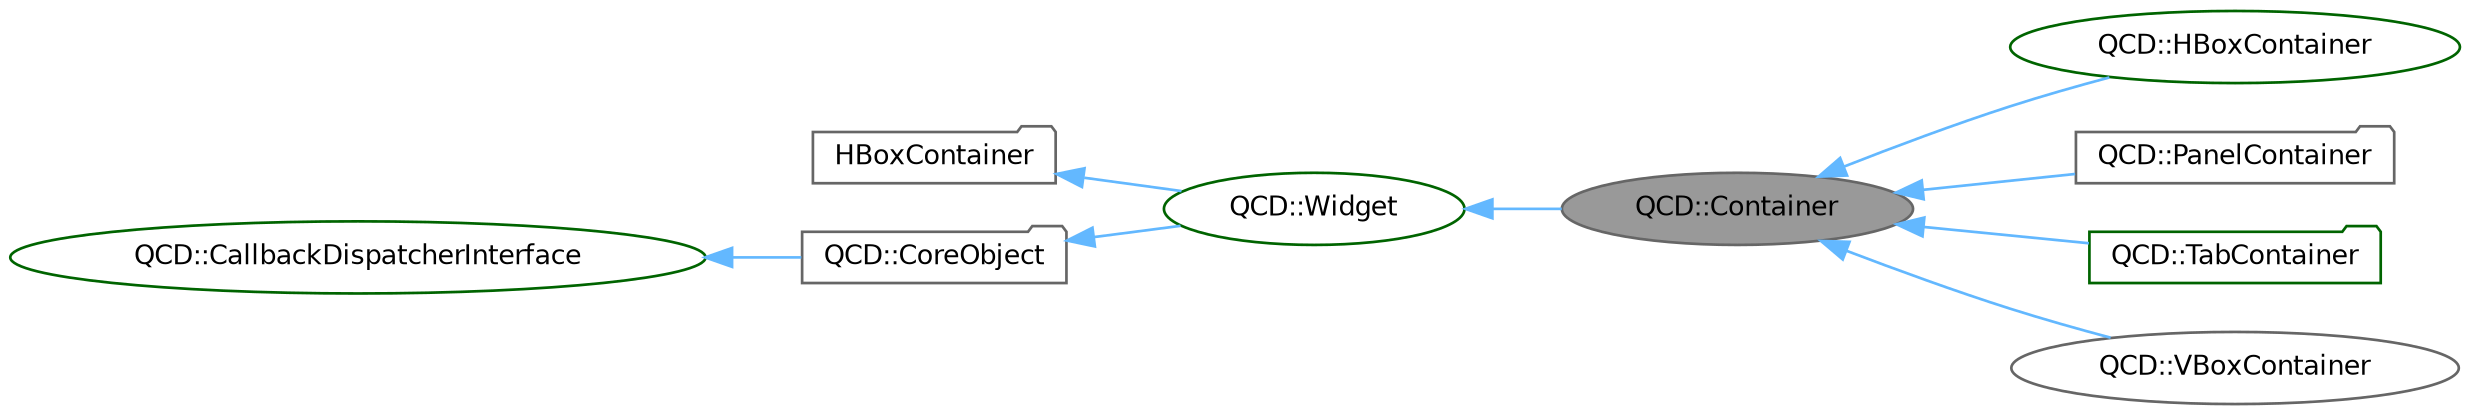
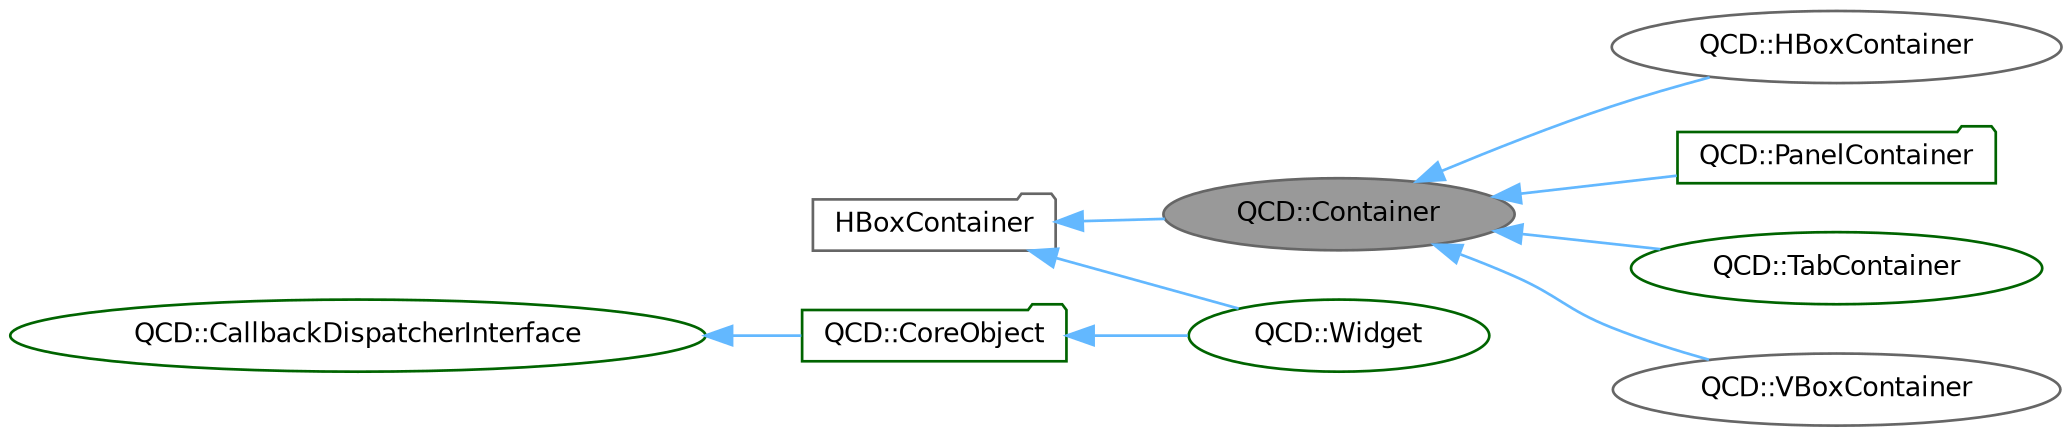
node "QCD::HBoxContainer": color darkgreen -> gray40
node "QCD::PanelContainer": color gray40 -> darkgreen
edge "QCD::Container" -> "QCD::Widget": now "QCD::Container" -> "HBoxContainer"
node "QCD::CoreObject": color gray40 -> darkgreen
node "QCD::TabContainer": shape folder -> ellipse
